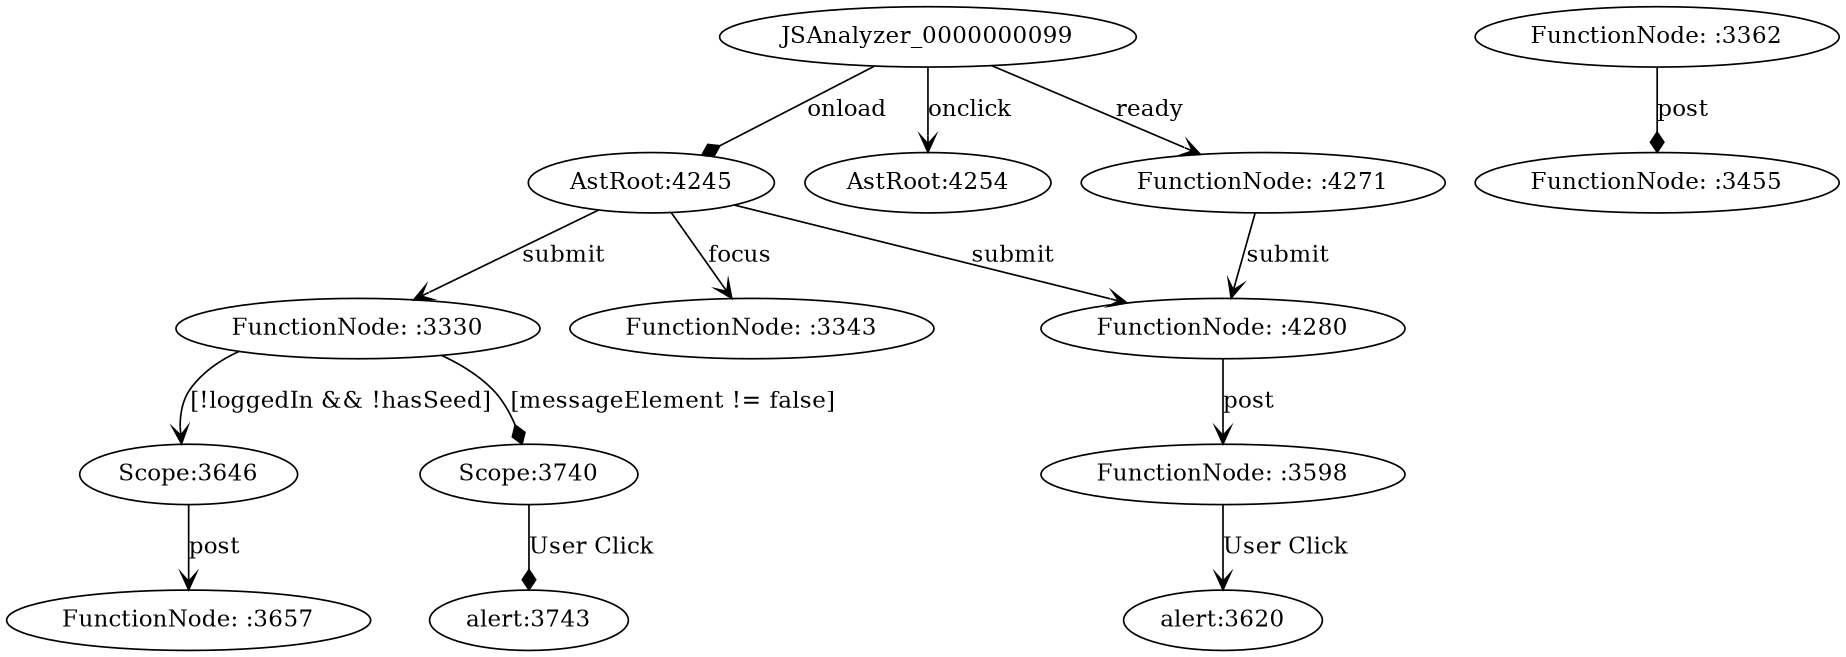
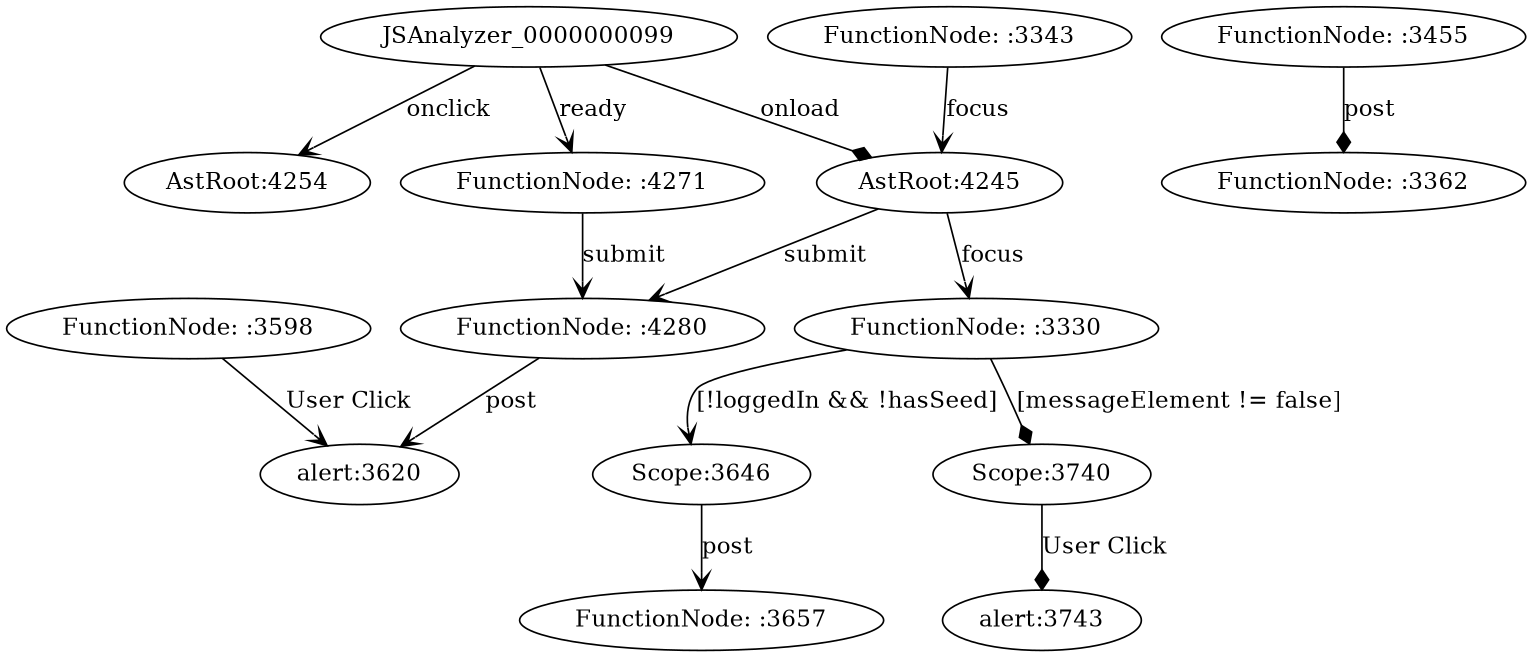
edge "FunctionNode: :3362" -> "FunctionNode: :3455": reversed
edge "AstRoot:4245" -> "FunctionNode: :3343": reversed
edge "AstRoot:4245" -> "FunctionNode: :3330": label "submit" -> "focus"
edge "FunctionNode: :4280" -> "FunctionNode: :3598": now "FunctionNode: :4280" -> "alert:3620"
